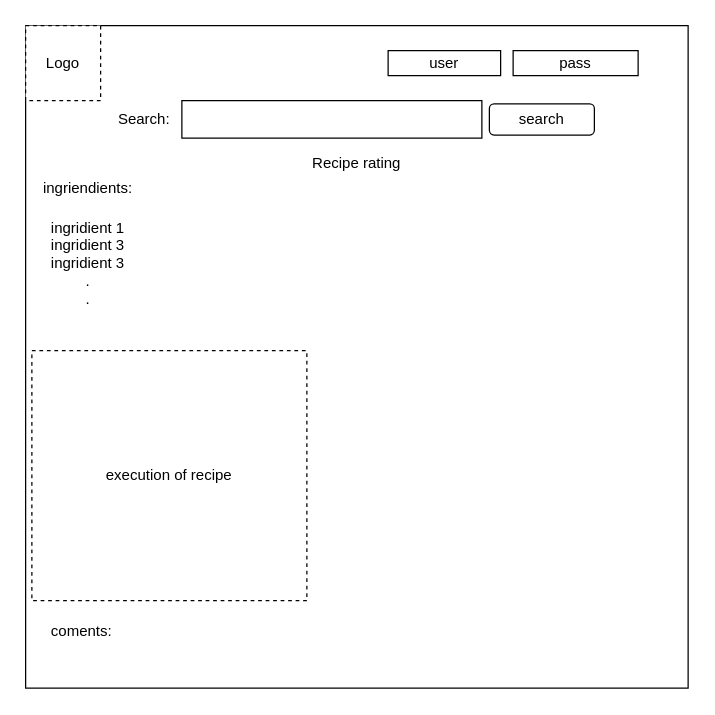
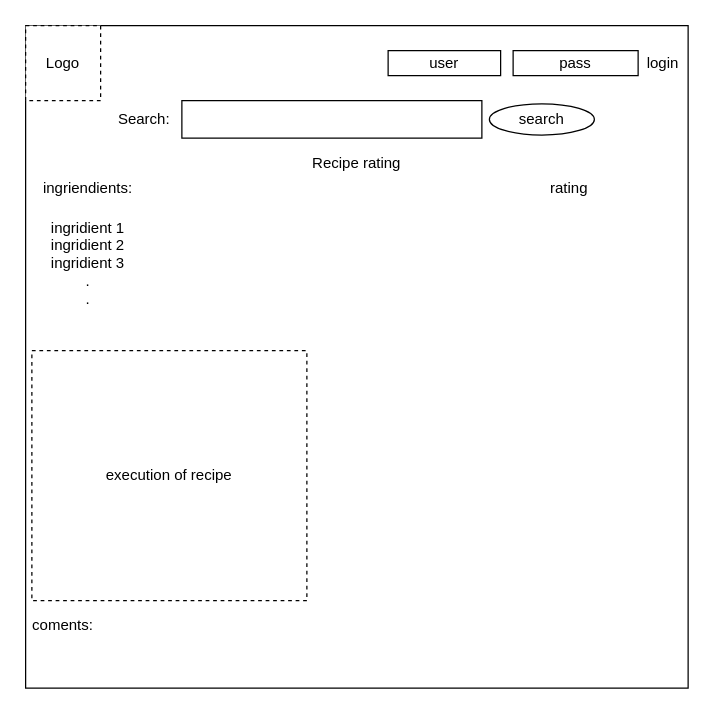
node "login": added
node "search": shape rounded rectangle -> ellipse
node "rating": added
node "ingridient 1 ingridient 3 ingridient 3 . .": label "ingridient 1 ingridient 3 ingridient 3 . ." -> "ingridient 1 ingridient 2 ingridient 3 . ."
node "coments:": moved (82, 632) -> (63, 626)
